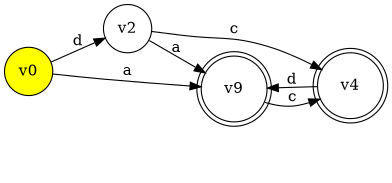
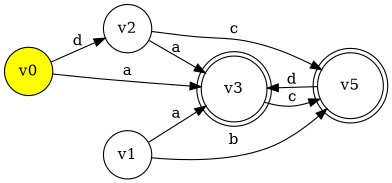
node "v4": label "v4" -> "v5"
node "v9": label "v9" -> "v3"
node "v1": added
